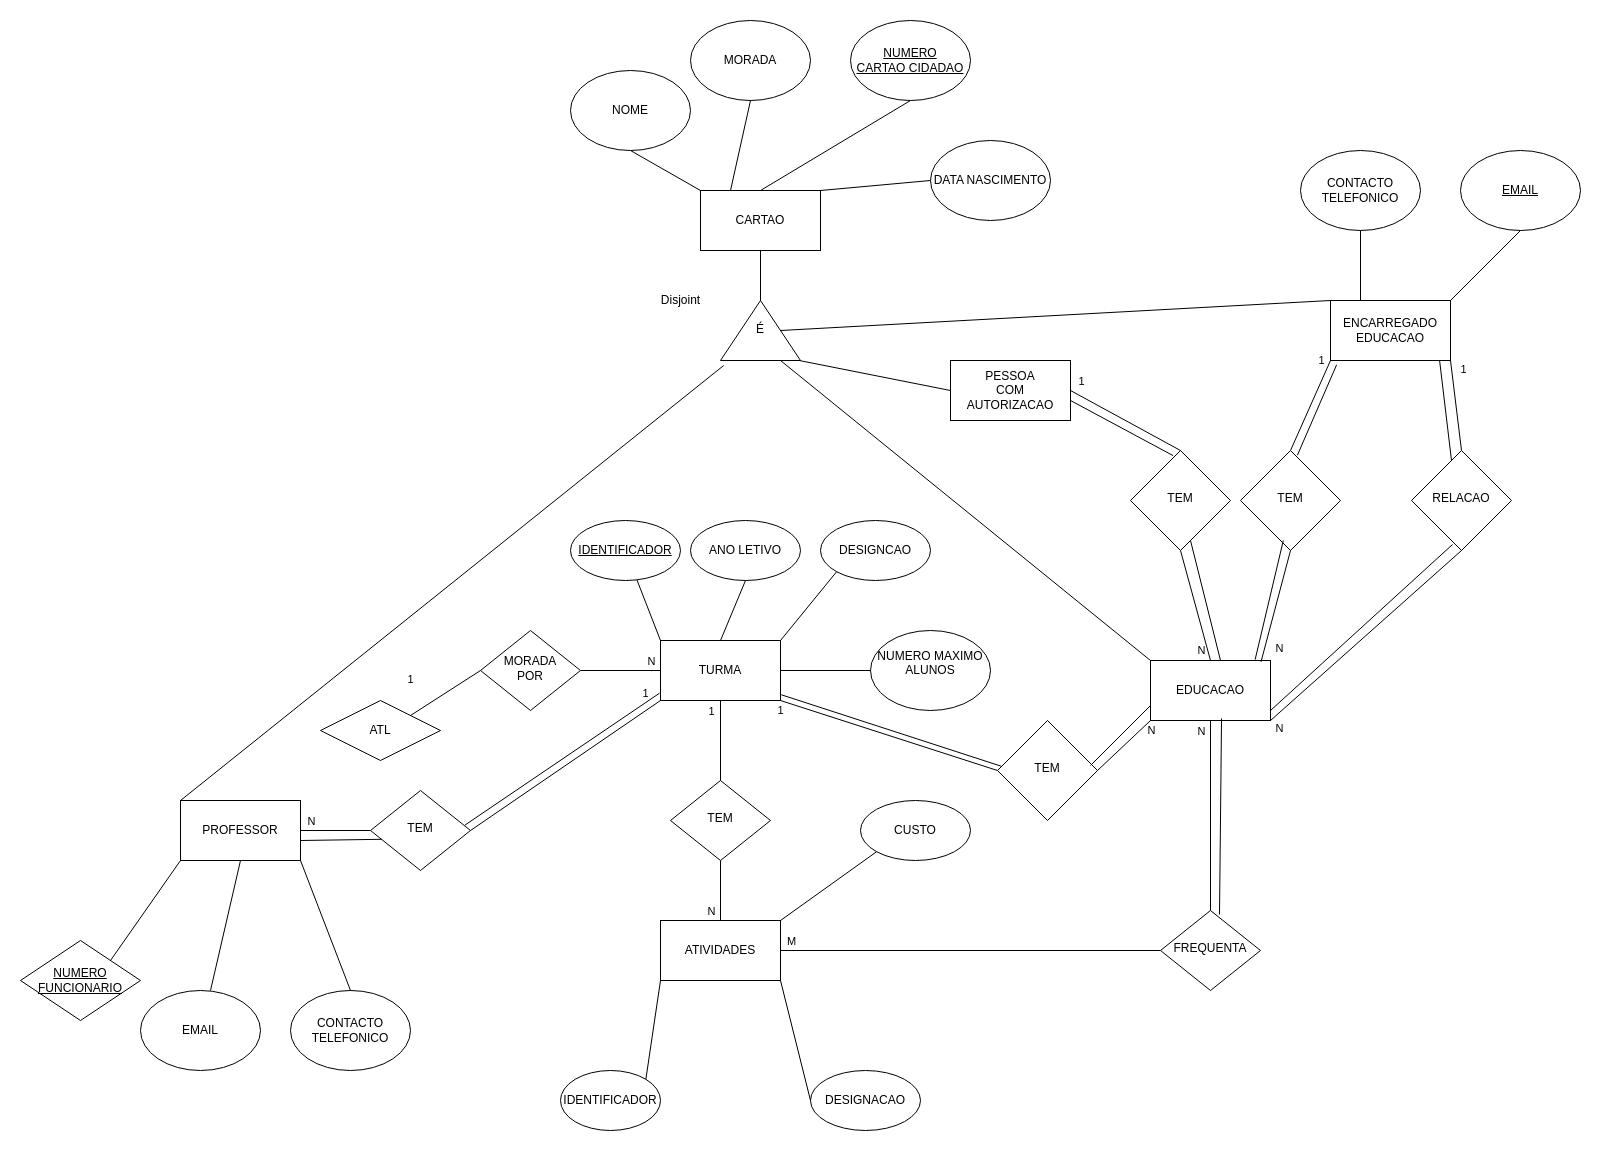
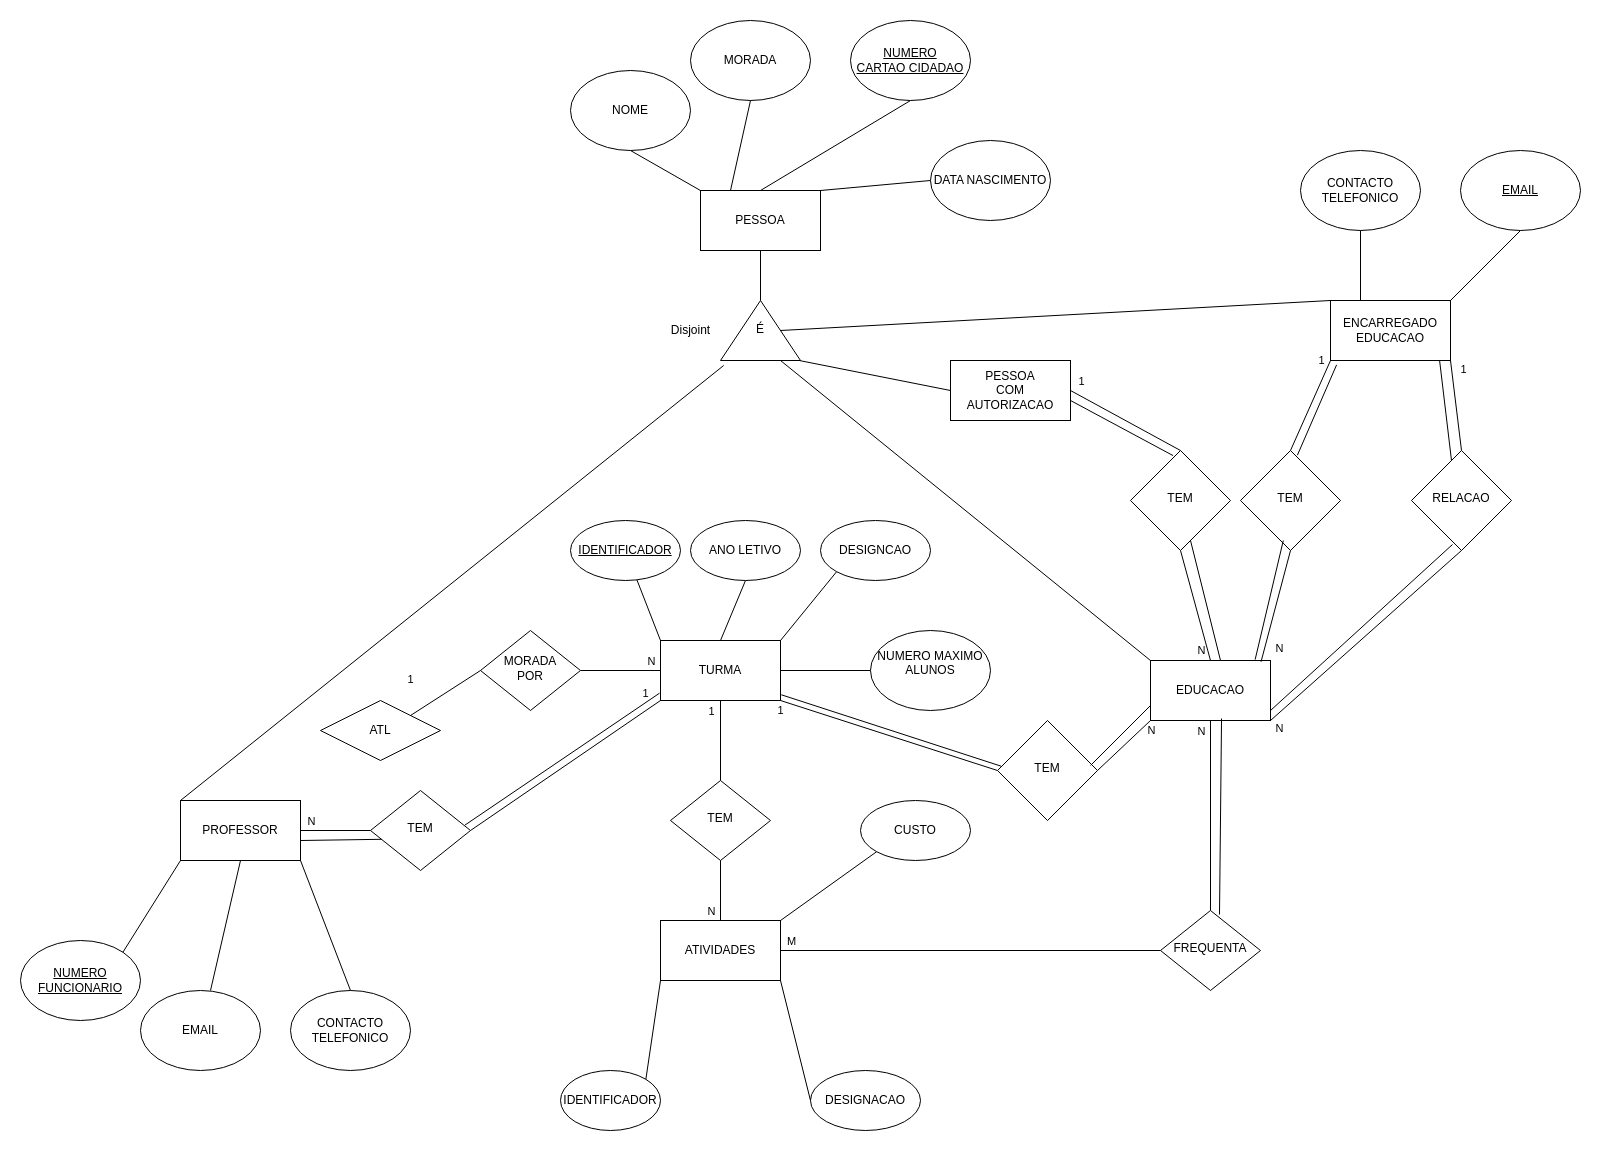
node "CARTAO": label "CARTAO" -> "PESSOA"
node "Disjoint": moved (681, 301) -> (691, 331)
node "NUMERO FUNCIONARIO": shape diamond -> ellipse
